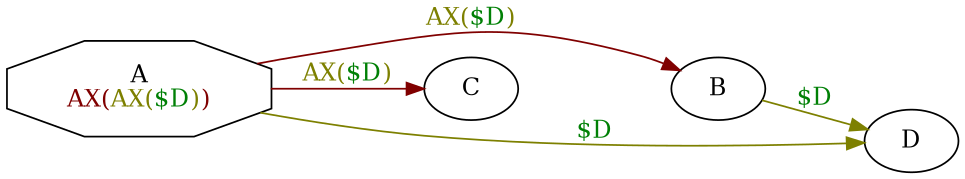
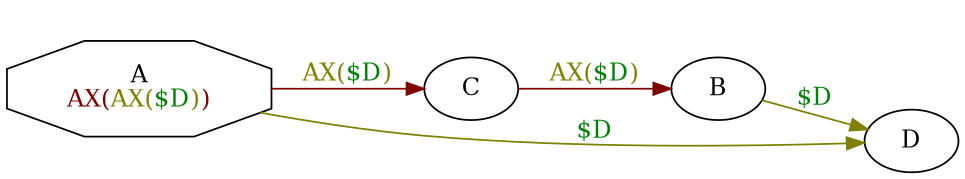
edge "A" -> "B": now "C" -> "B"
